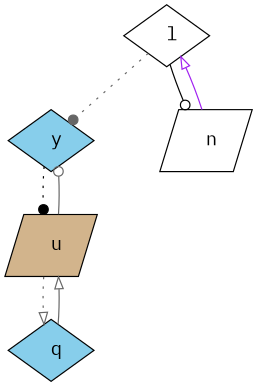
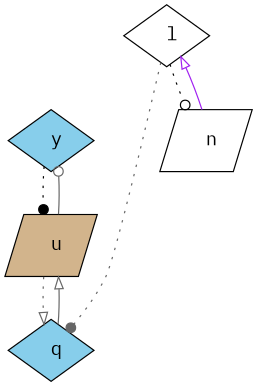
edge "l" -> "n": style solid -> dotted
edge "l" -> "y": now "l" -> "q"
